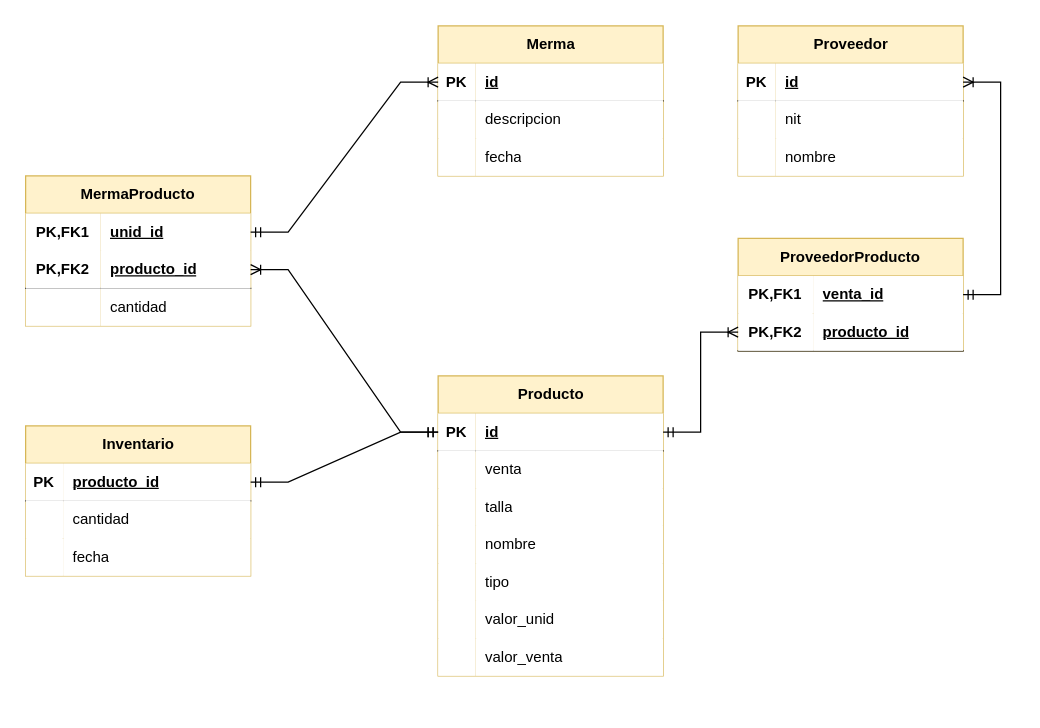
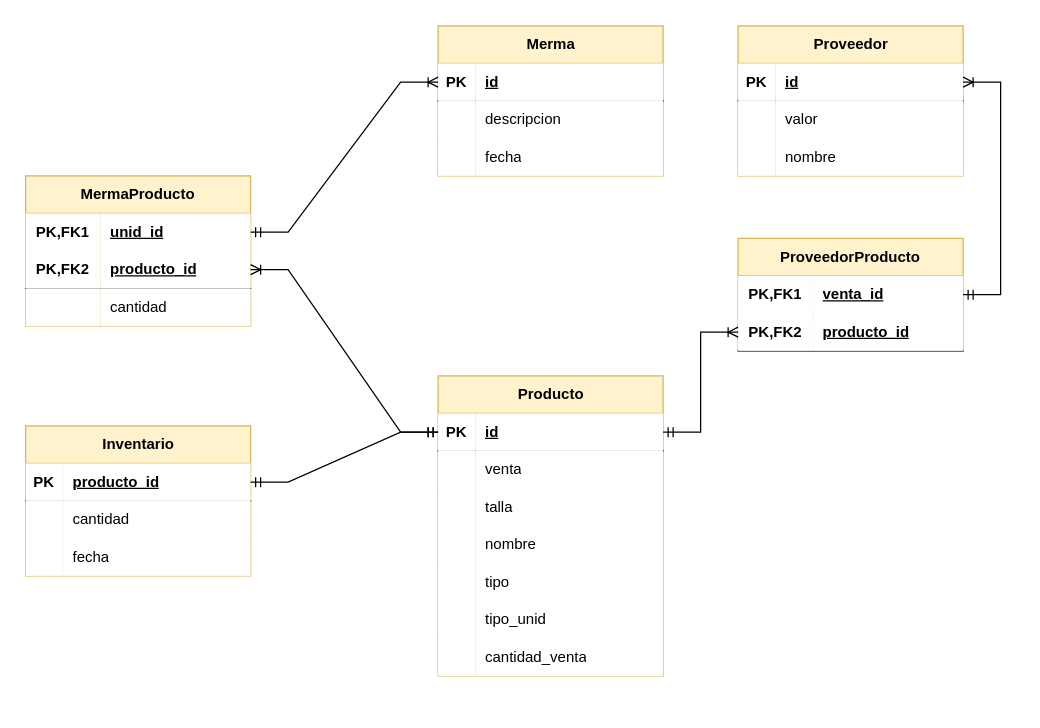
node "nit": label "nit" -> "valor"
node "valor_unid": label "valor_unid" -> "tipo_unid"
node "valor_venta": label "valor_venta" -> "cantidad_venta"
